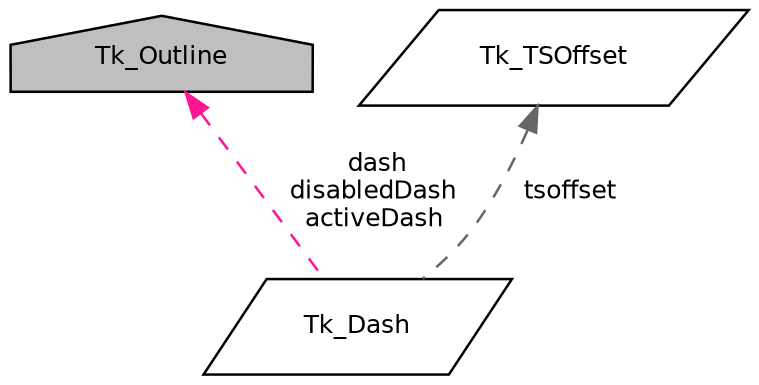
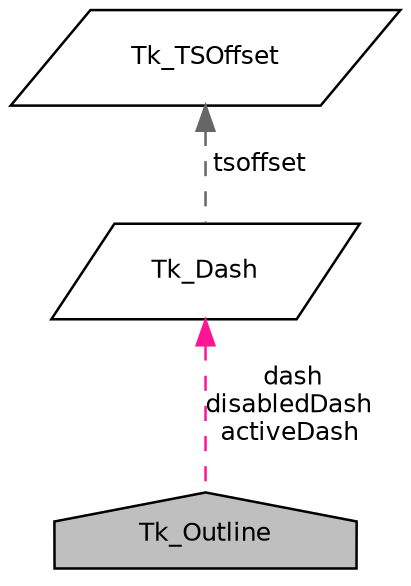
edge "Tk_Dash" -> "Tk_Outline": reversed
